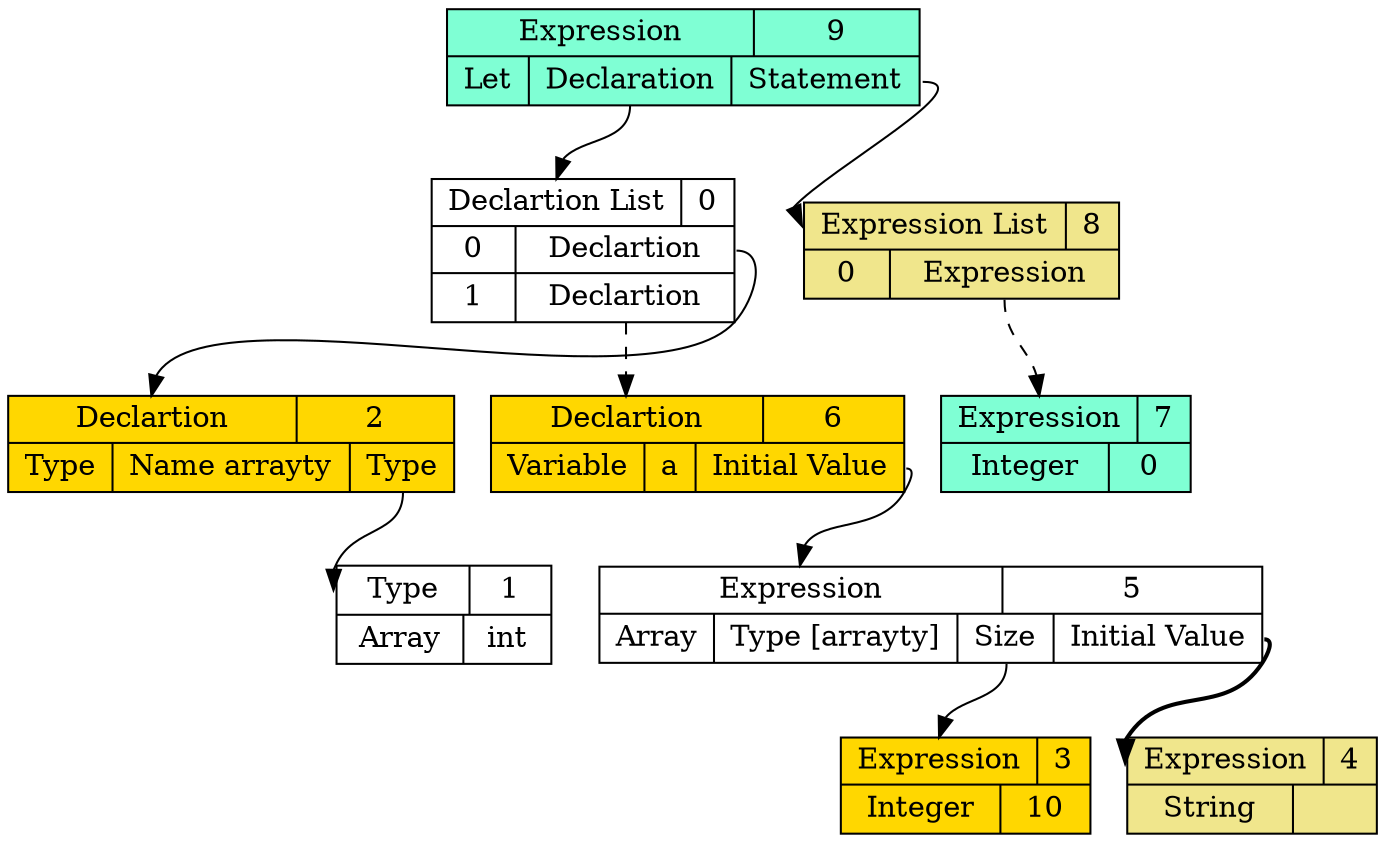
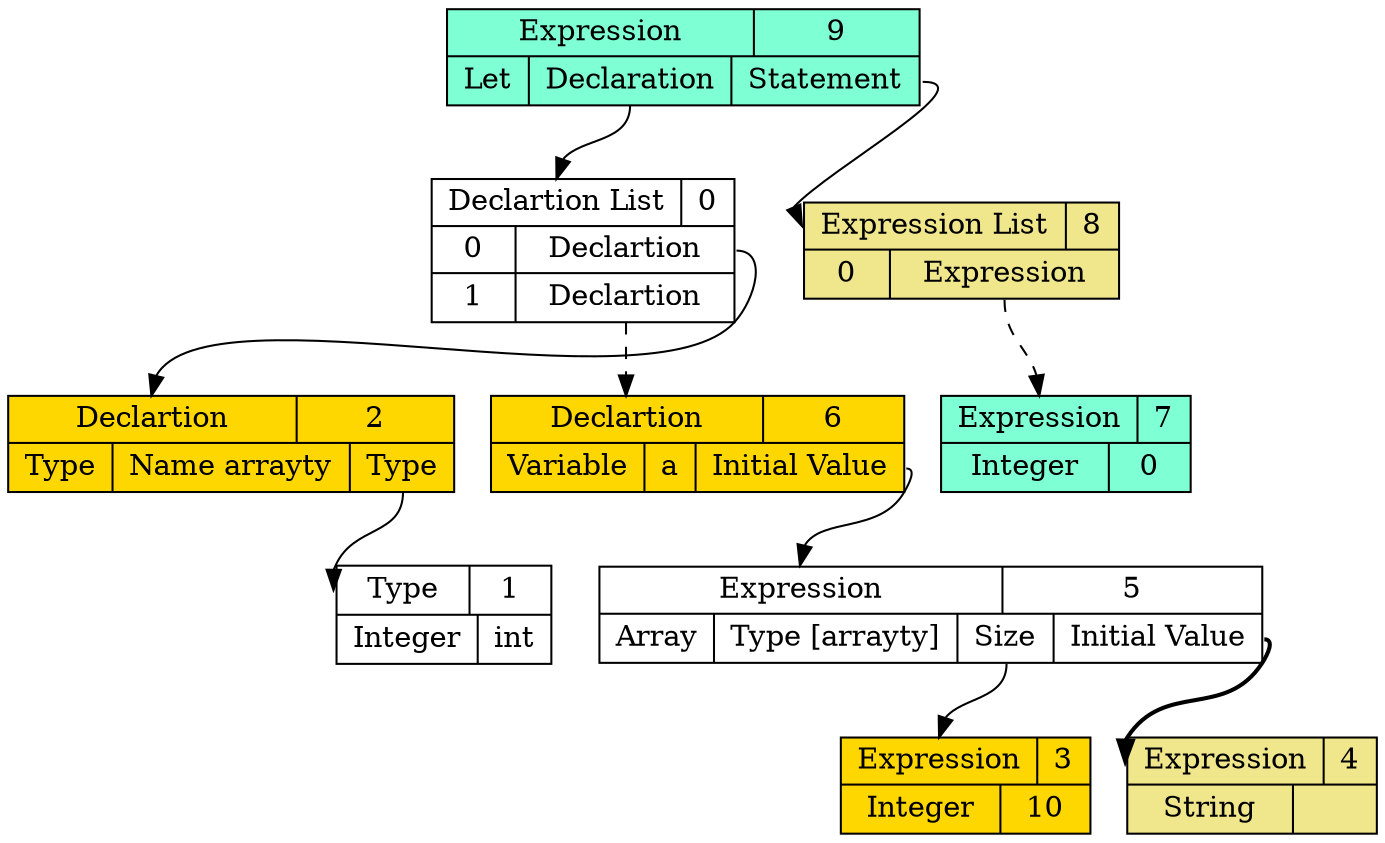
node "Type": text "Array" -> "Integer"
